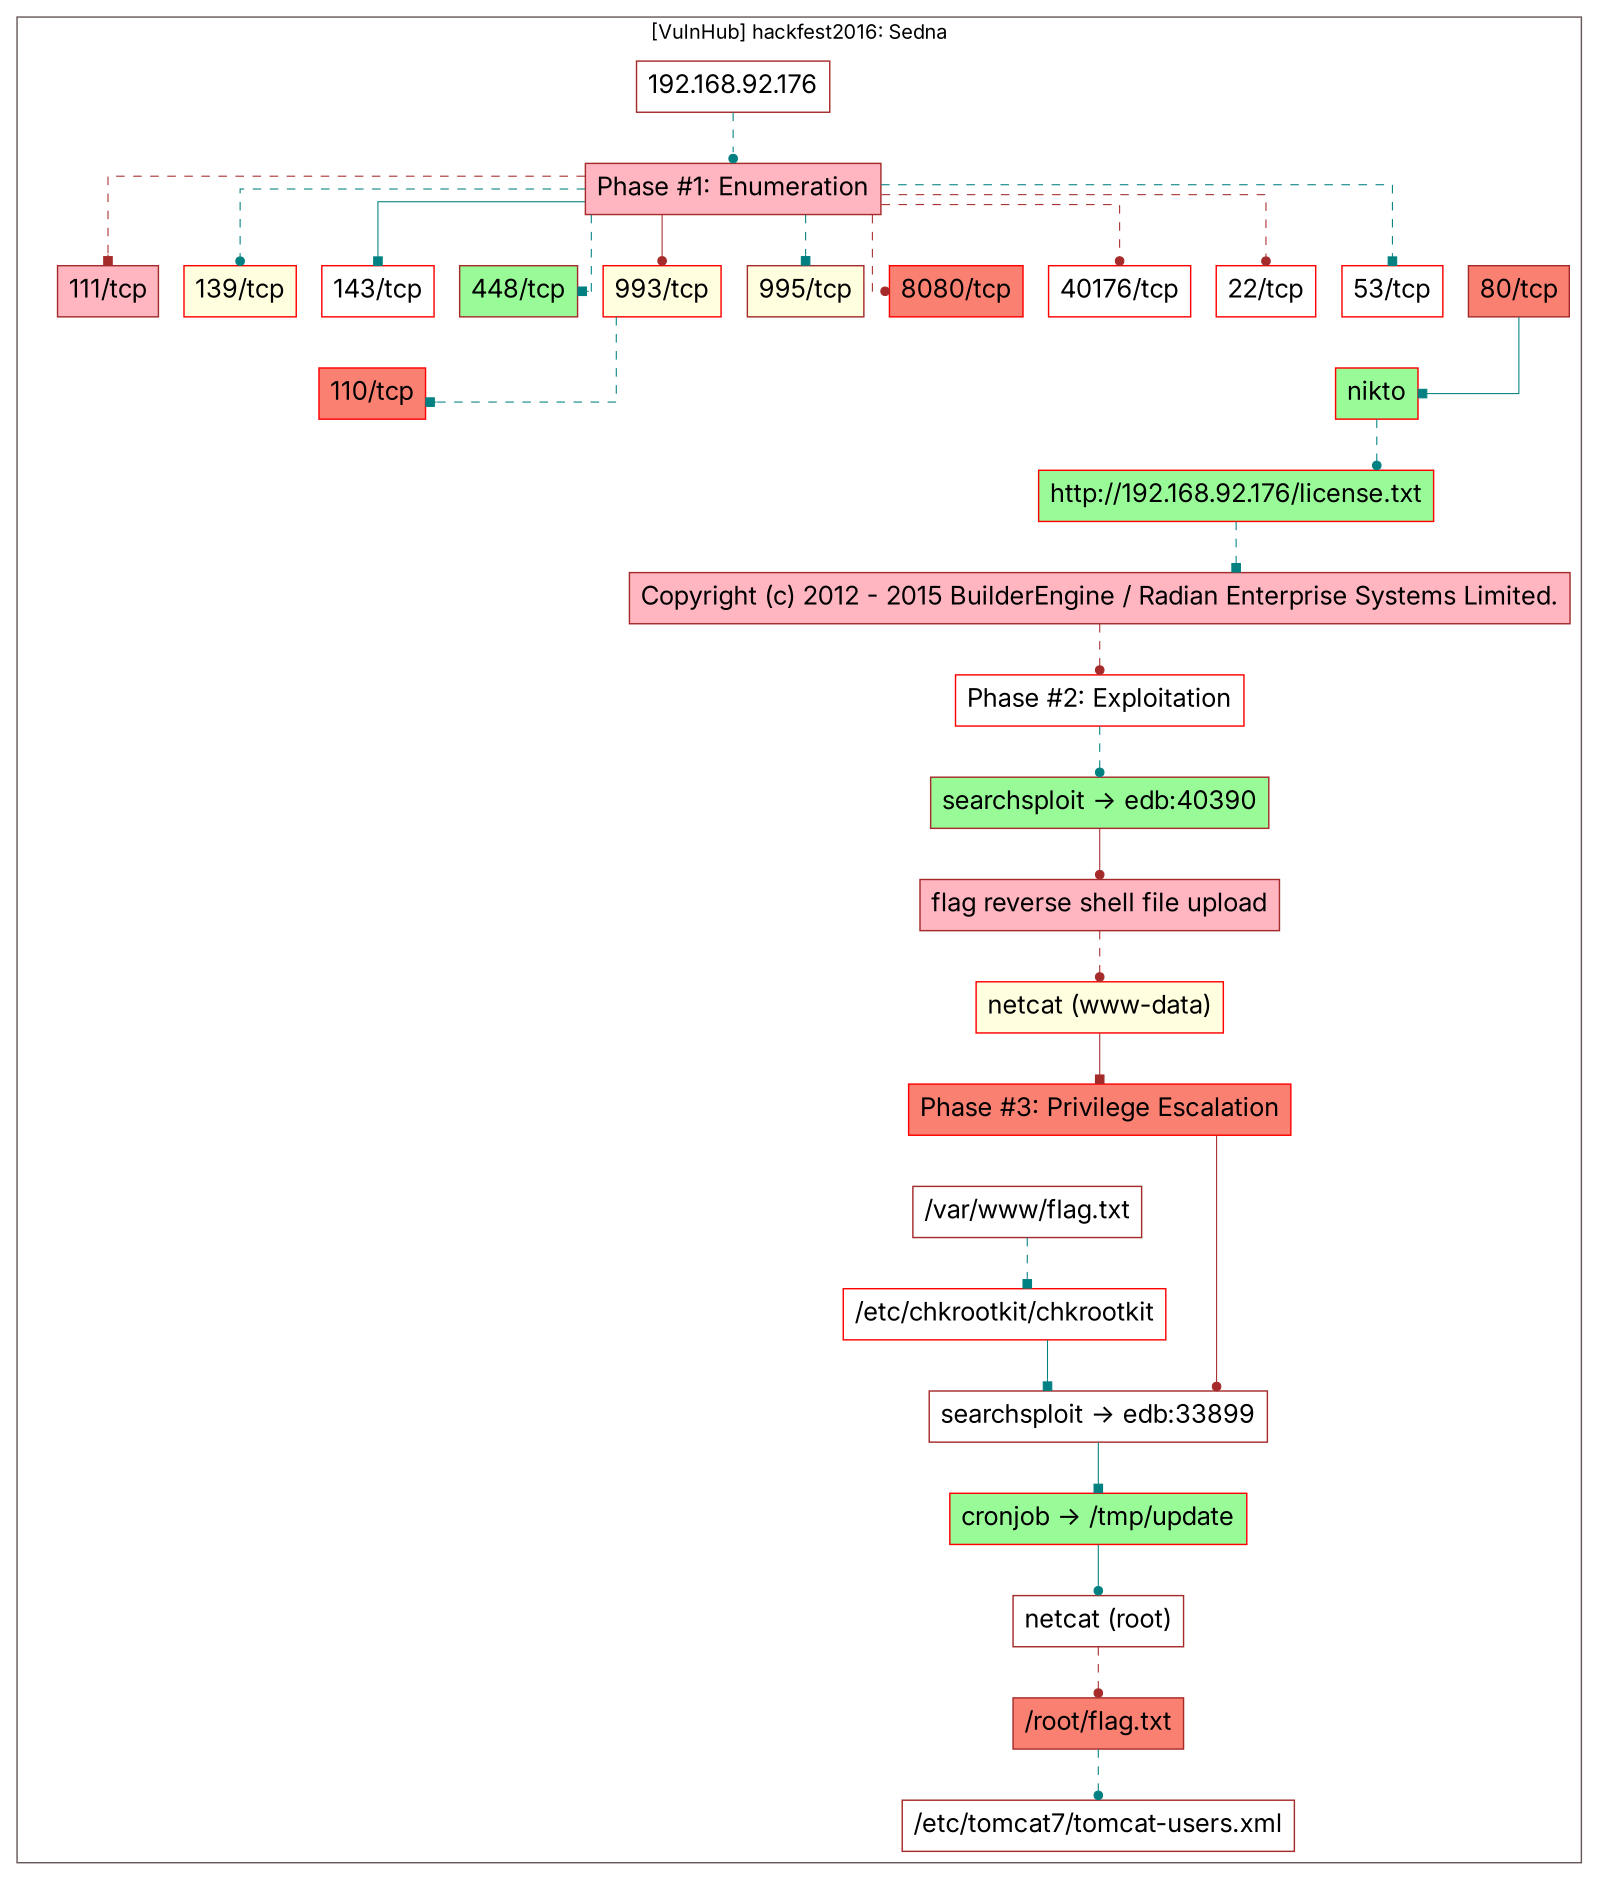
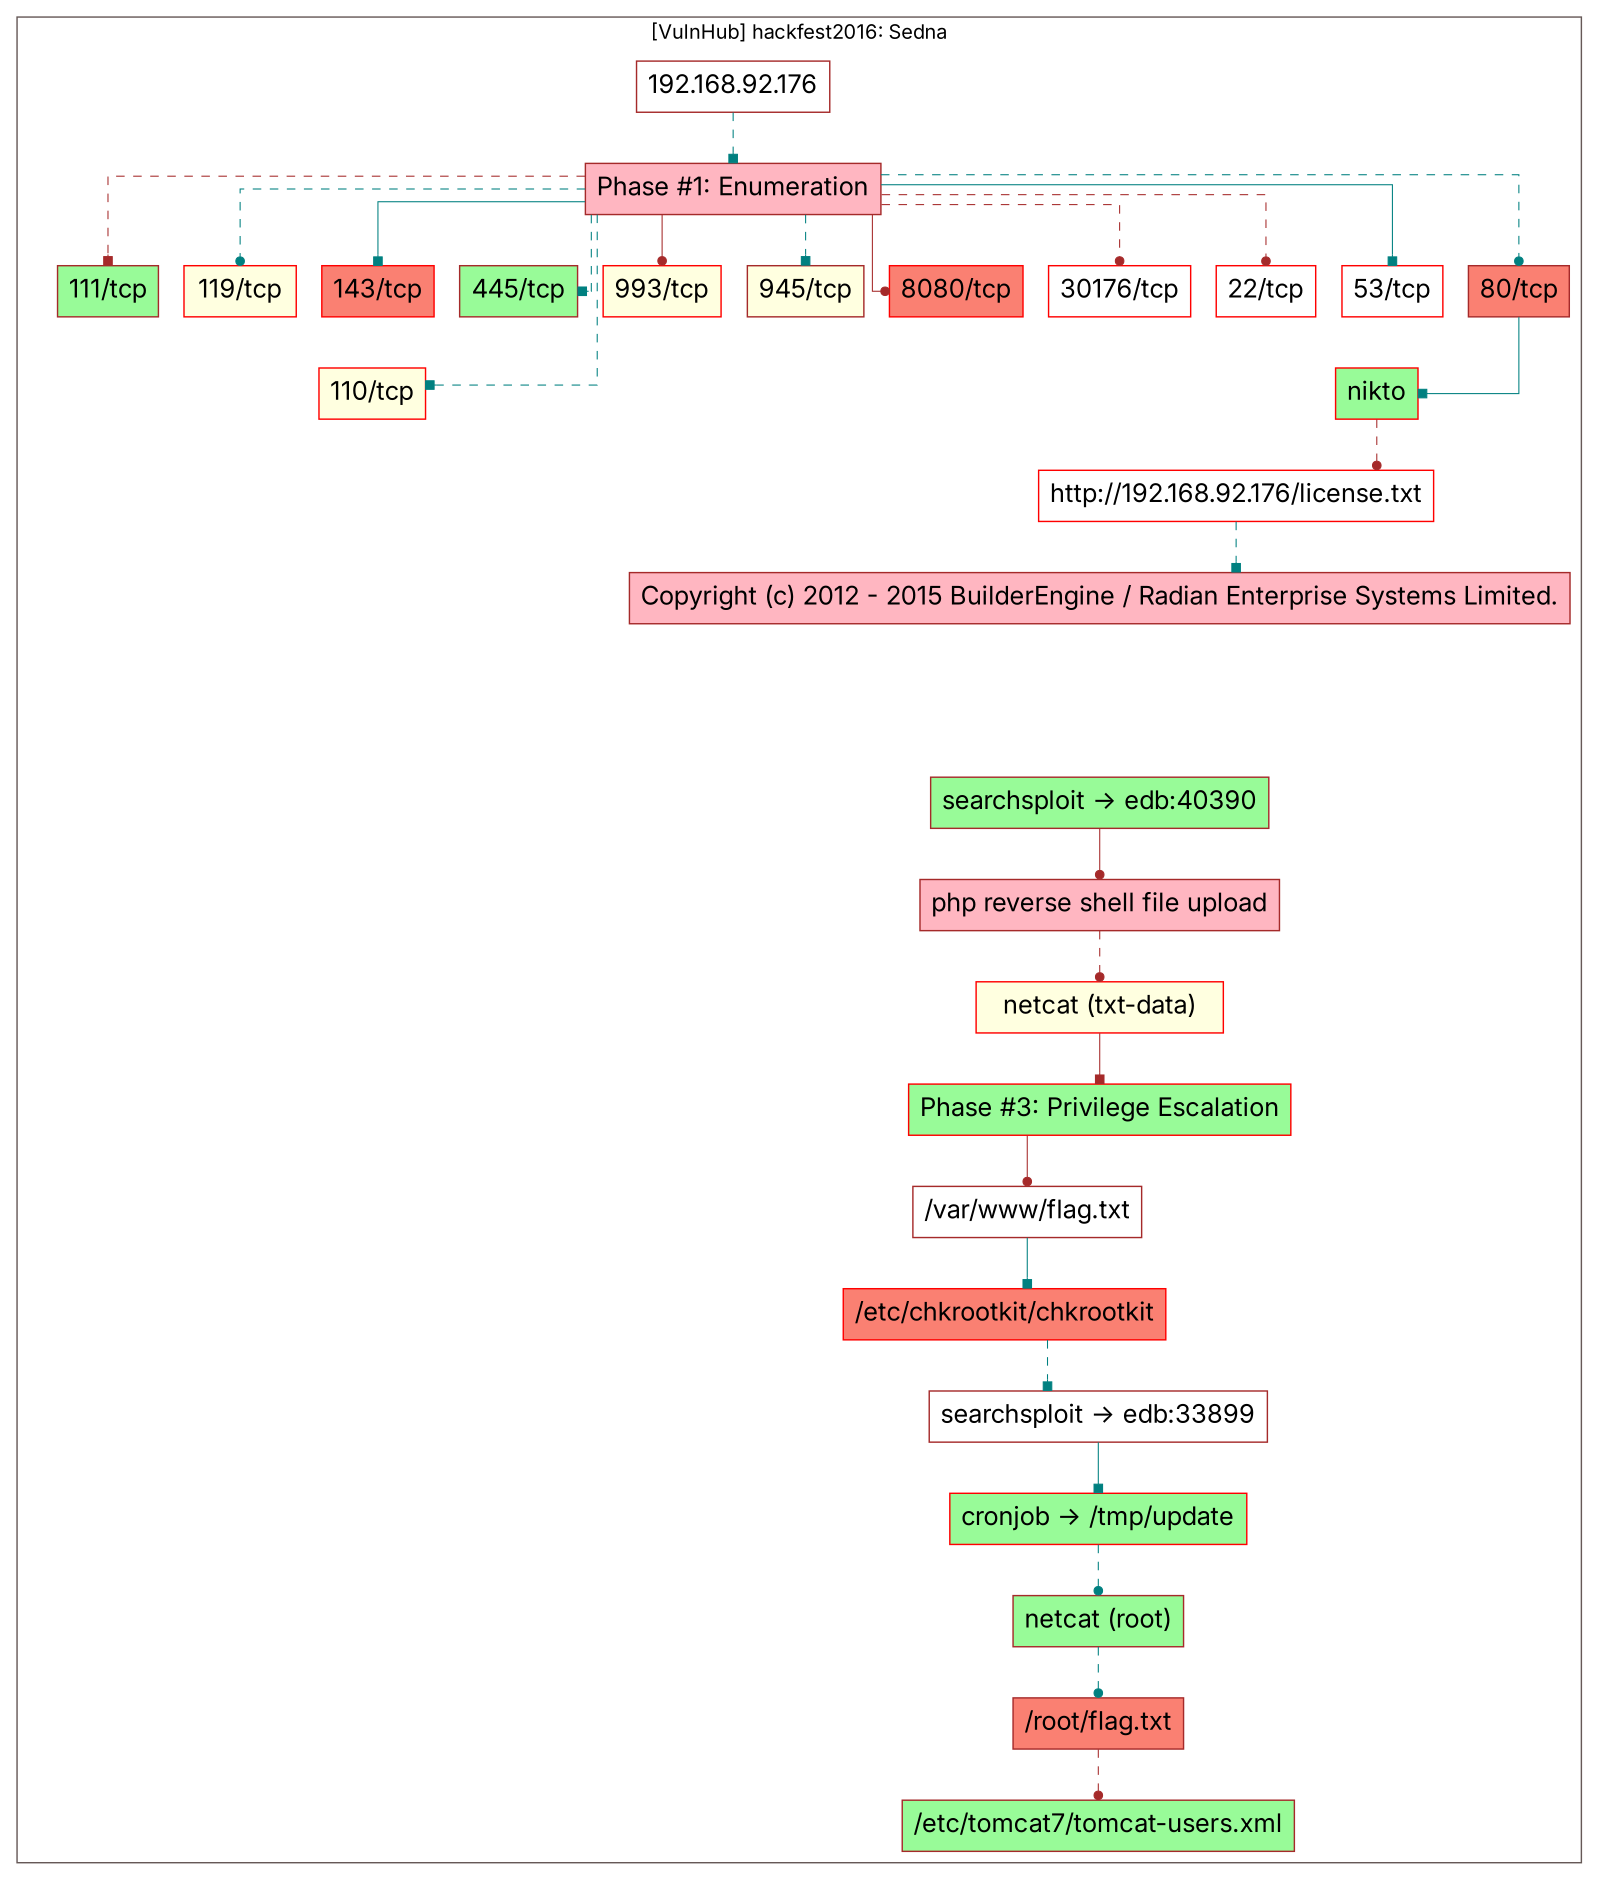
edge "192.168.92.176" -> "Phase #1: Enumeration": arrowhead dot -> box
edge "Phase #1: Enumeration" -> "80/tcp": added
edge "Phase #1: Enumeration" -> "53/tcp": style dashed -> solid
edge "Phase #1: Enumeration" -> "8080/tcp": style dashed -> solid
node "111/tcp": fillcolor lightpink -> palegreen
node "139/tcp": label "139/tcp" -> "119/tcp"
node "143/tcp": fillcolor white -> salmon
node "448/tcp": label "448/tcp" -> "445/tcp"
node "995/tcp": label "995/tcp" -> "945/tcp"
node "40176/tcp": label "40176/tcp" -> "30176/tcp"
node "110/tcp": fillcolor salmon -> lightyellow
edge "993/tcp" -> "110/tcp": now "Phase #1: Enumeration" -> "110/tcp"
edge "nikto" -> "http://192.168.92.176/license.txt": color teal -> brown
node "http://192.168.92.176/license.txt": fillcolor palegreen -> white
node "Phase #2: Exploitation": removed
node "flag reverse shell file upload": label "flag reverse shell file upload" -> "php reverse shell file upload"
node "netcat (www-data)": label "netcat (www-data)" -> "netcat (txt-data)"
node "Phase #3: Privilege Escalation": fillcolor salmon -> palegreen
edge "/var/www/flag.txt" -> "/etc/chkrootkit/chkrootkit": style dashed -> solid
edge "Phase #3: Privilege Escalation" -> "searchsploit → edb:33899": now "Phase #3: Privilege Escalation" -> "/var/www/flag.txt"
node "/etc/chkrootkit/chkrootkit": fillcolor white -> salmon
edge "/etc/chkrootkit/chkrootkit" -> "searchsploit → edb:33899": style solid -> dashed
edge "cronjob → /tmp/update" -> "netcat (root)": style solid -> dashed
node "netcat (root)": fillcolor white -> palegreen
edge "netcat (root)" -> "/root/flag.txt": color brown -> teal
edge "/root/flag.txt" -> "/etc/tomcat7/tomcat-users.xml": color teal -> brown
node "/etc/tomcat7/tomcat-users.xml": fillcolor white -> palegreen
